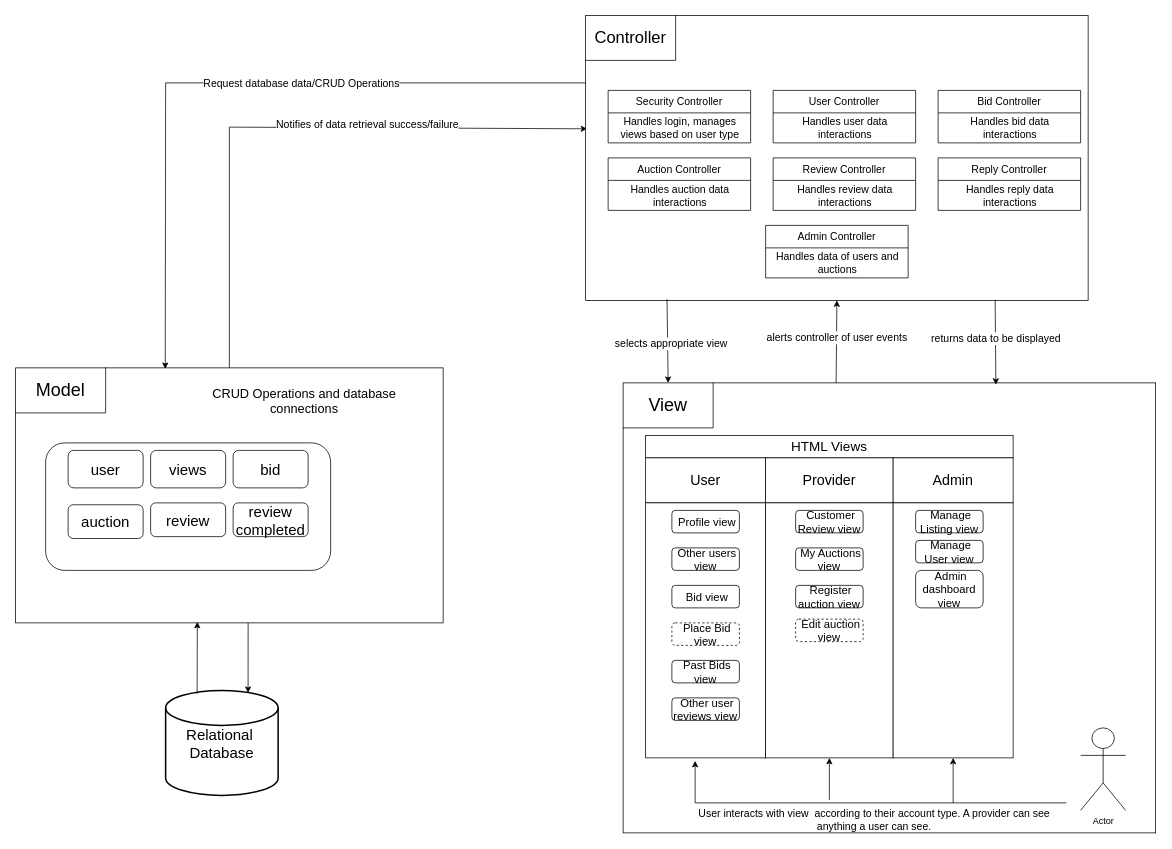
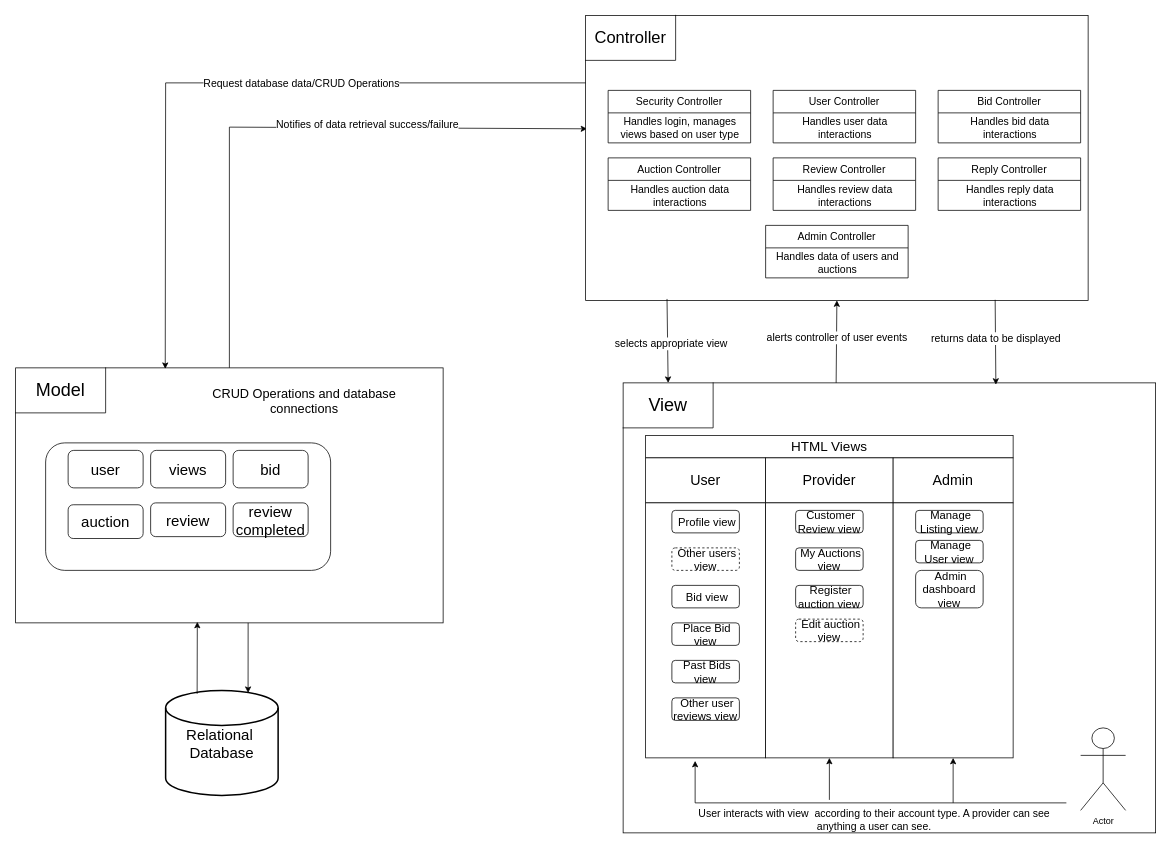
node "Other users view": style solid -> dashed
node "Place Bid view": style dashed -> solid
